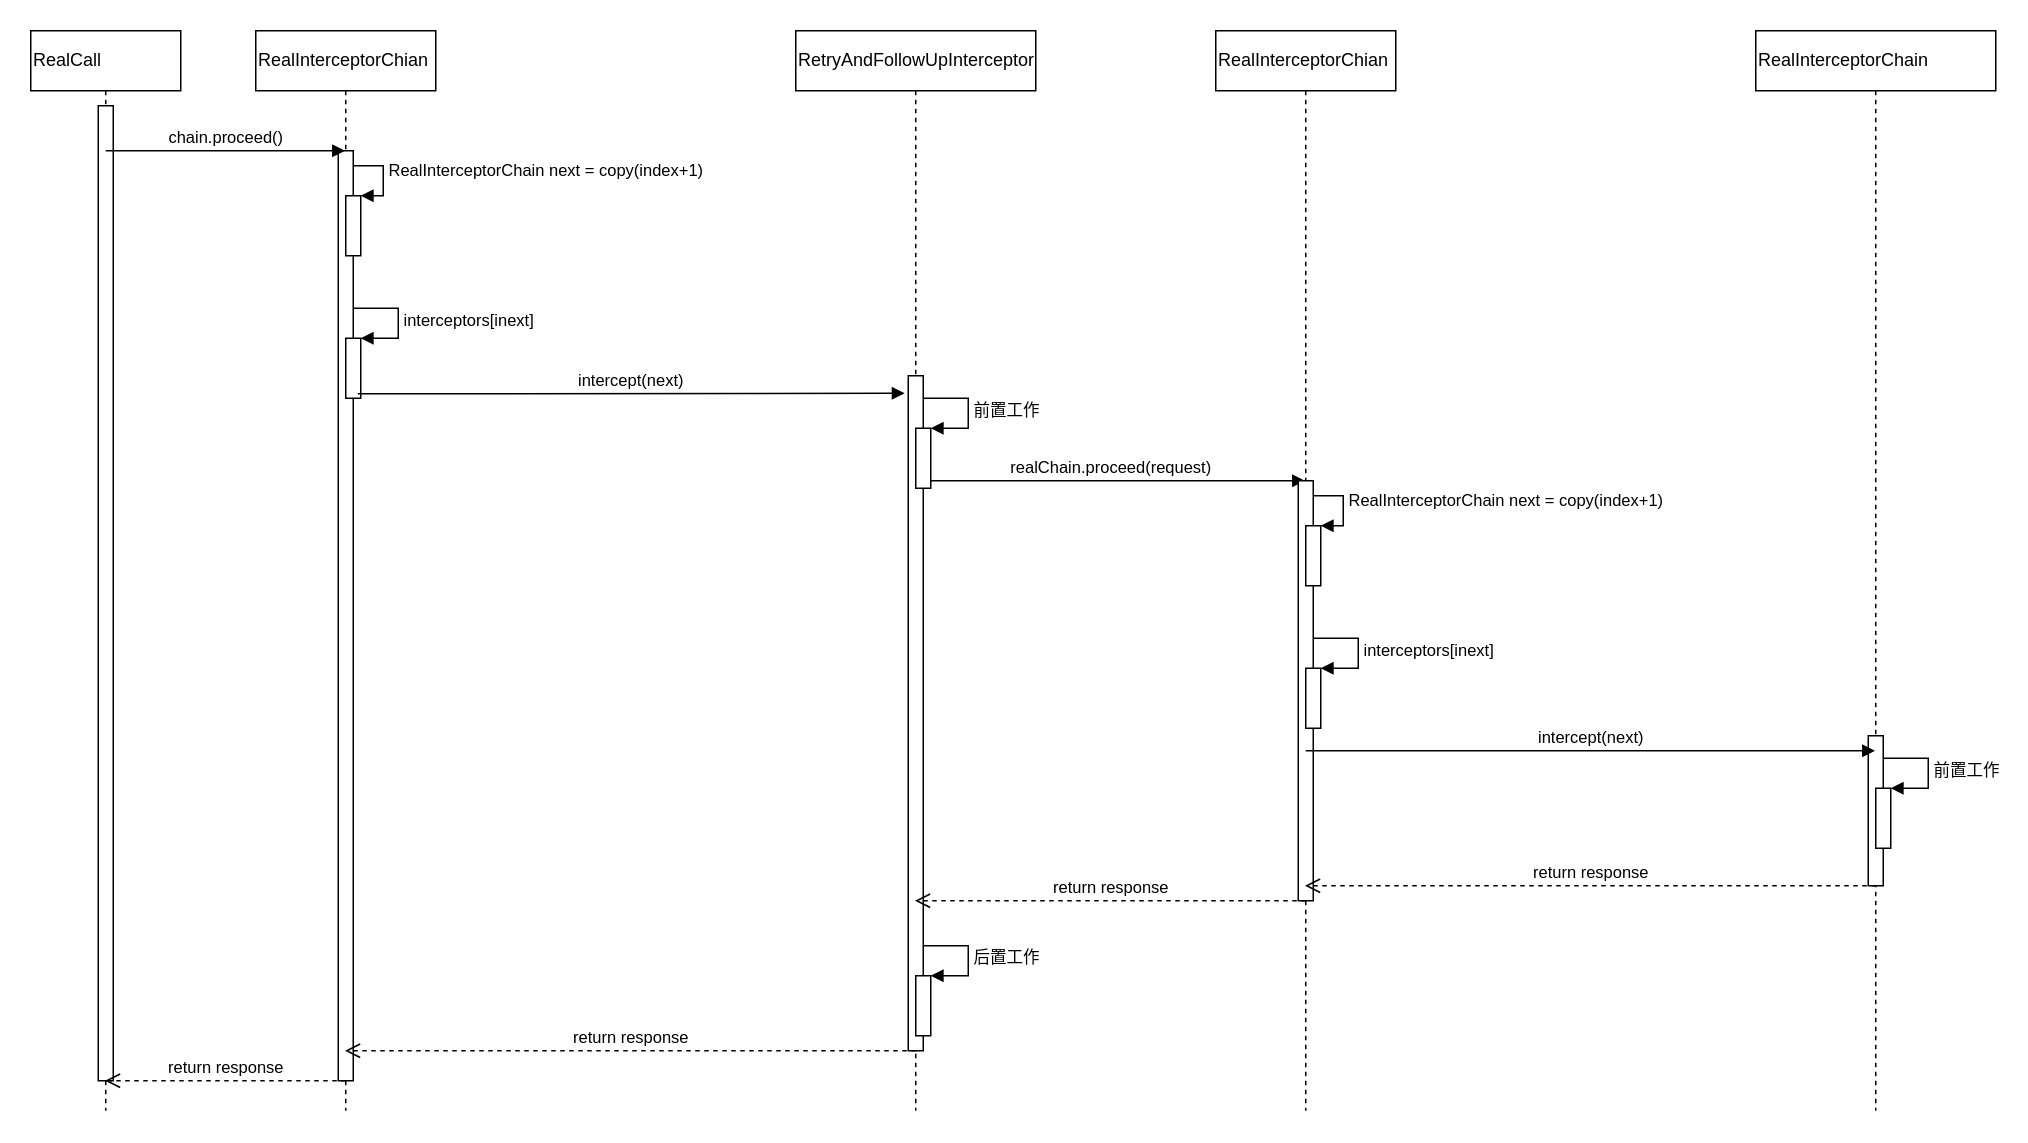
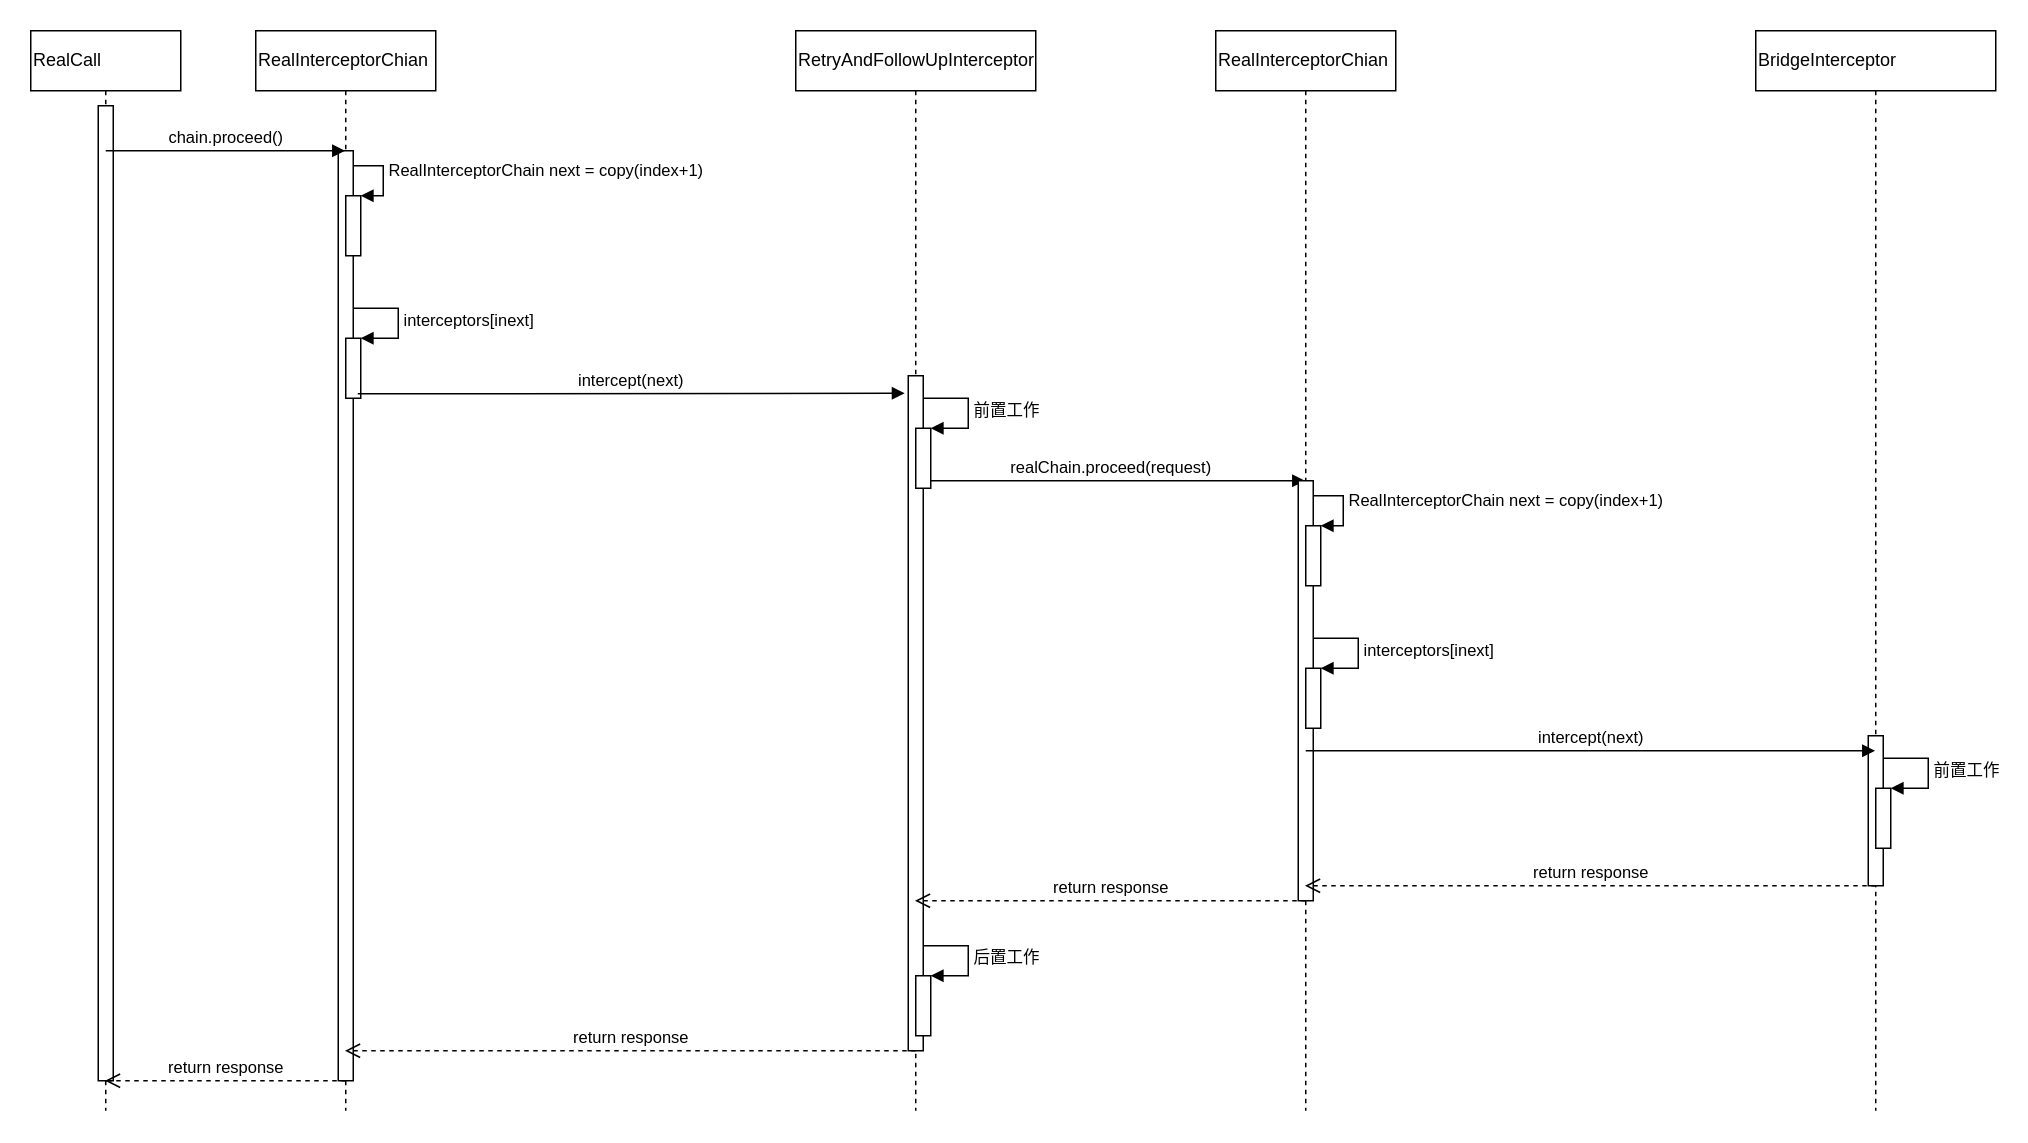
node "RealInterceptorChain": label "RealInterceptorChain" -> "BridgeInterceptor"
